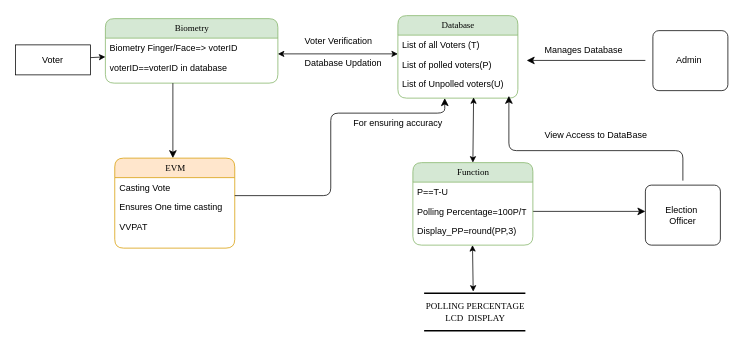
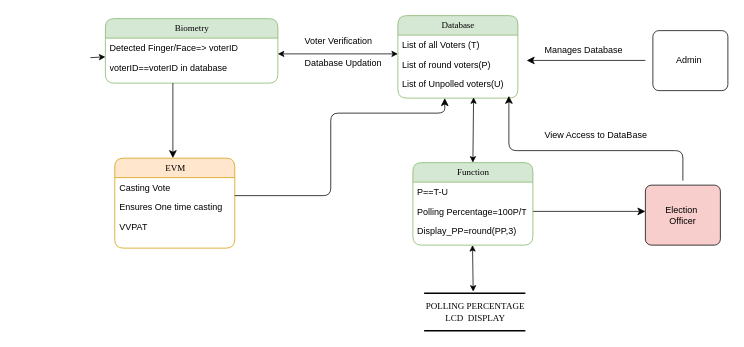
node "Biometry Finger/Face=> voterID": label "Biometry Finger/Face=> voterID" -> "Detected Finger/Face=> voterID"
node "Voter": removed
node "List of polled voters(P)": label "List of polled voters(P)" -> "List of round voters(P)"
node "For ensuring accuracy": removed
node "Election Officer": fillcolor #ffffff -> #f8cecc
